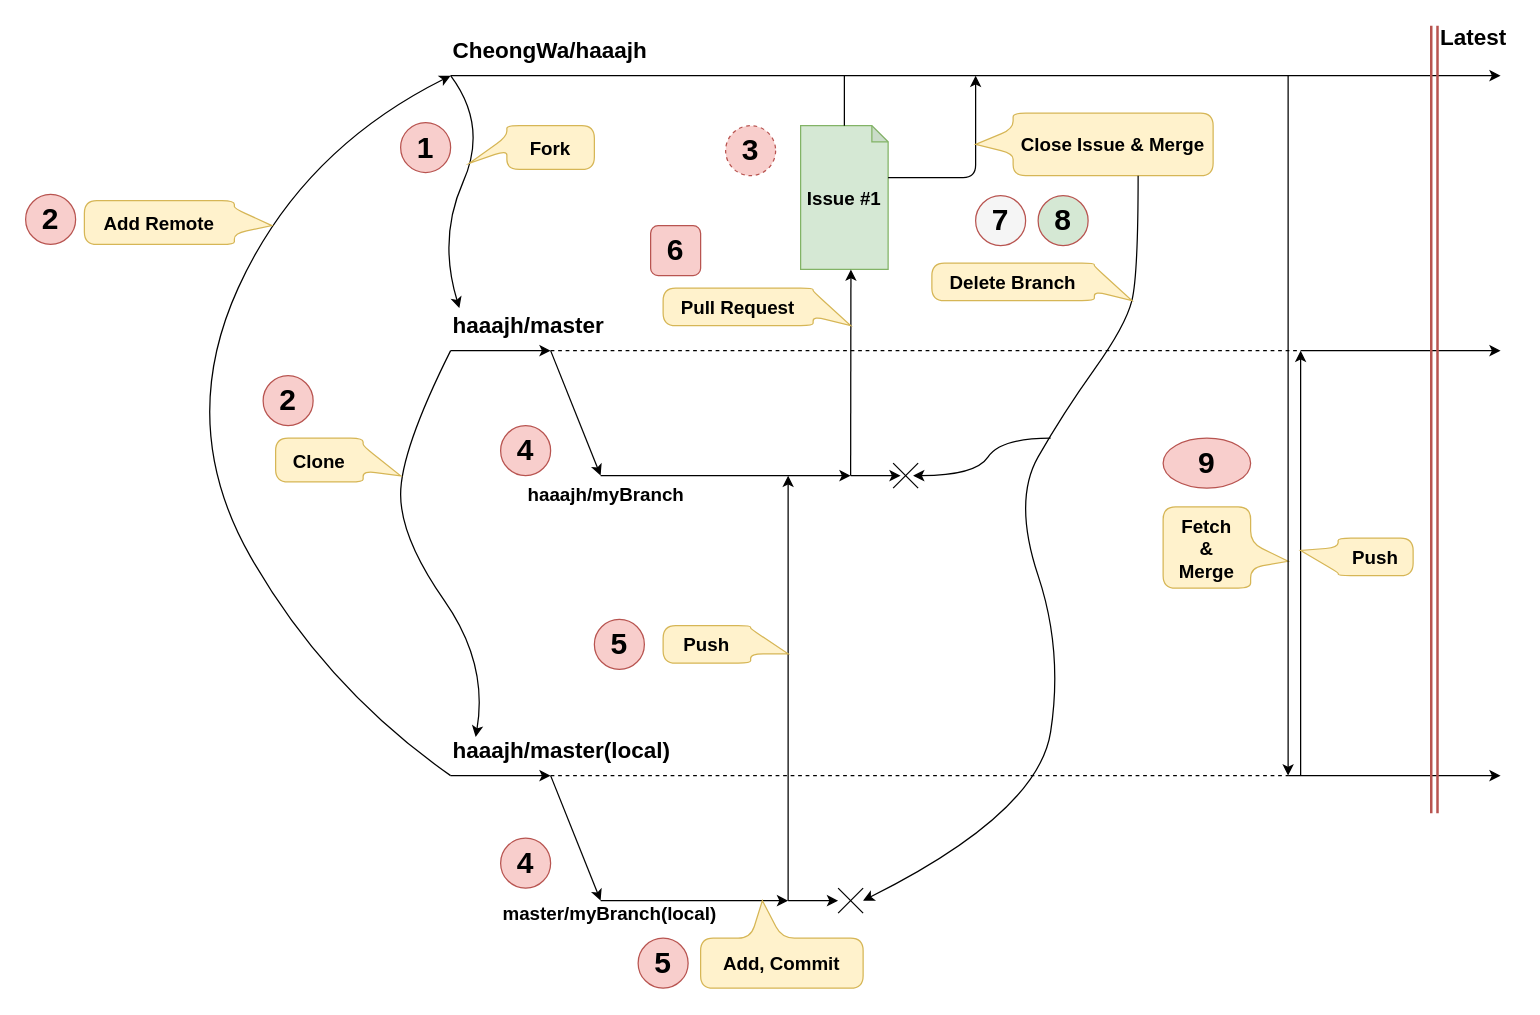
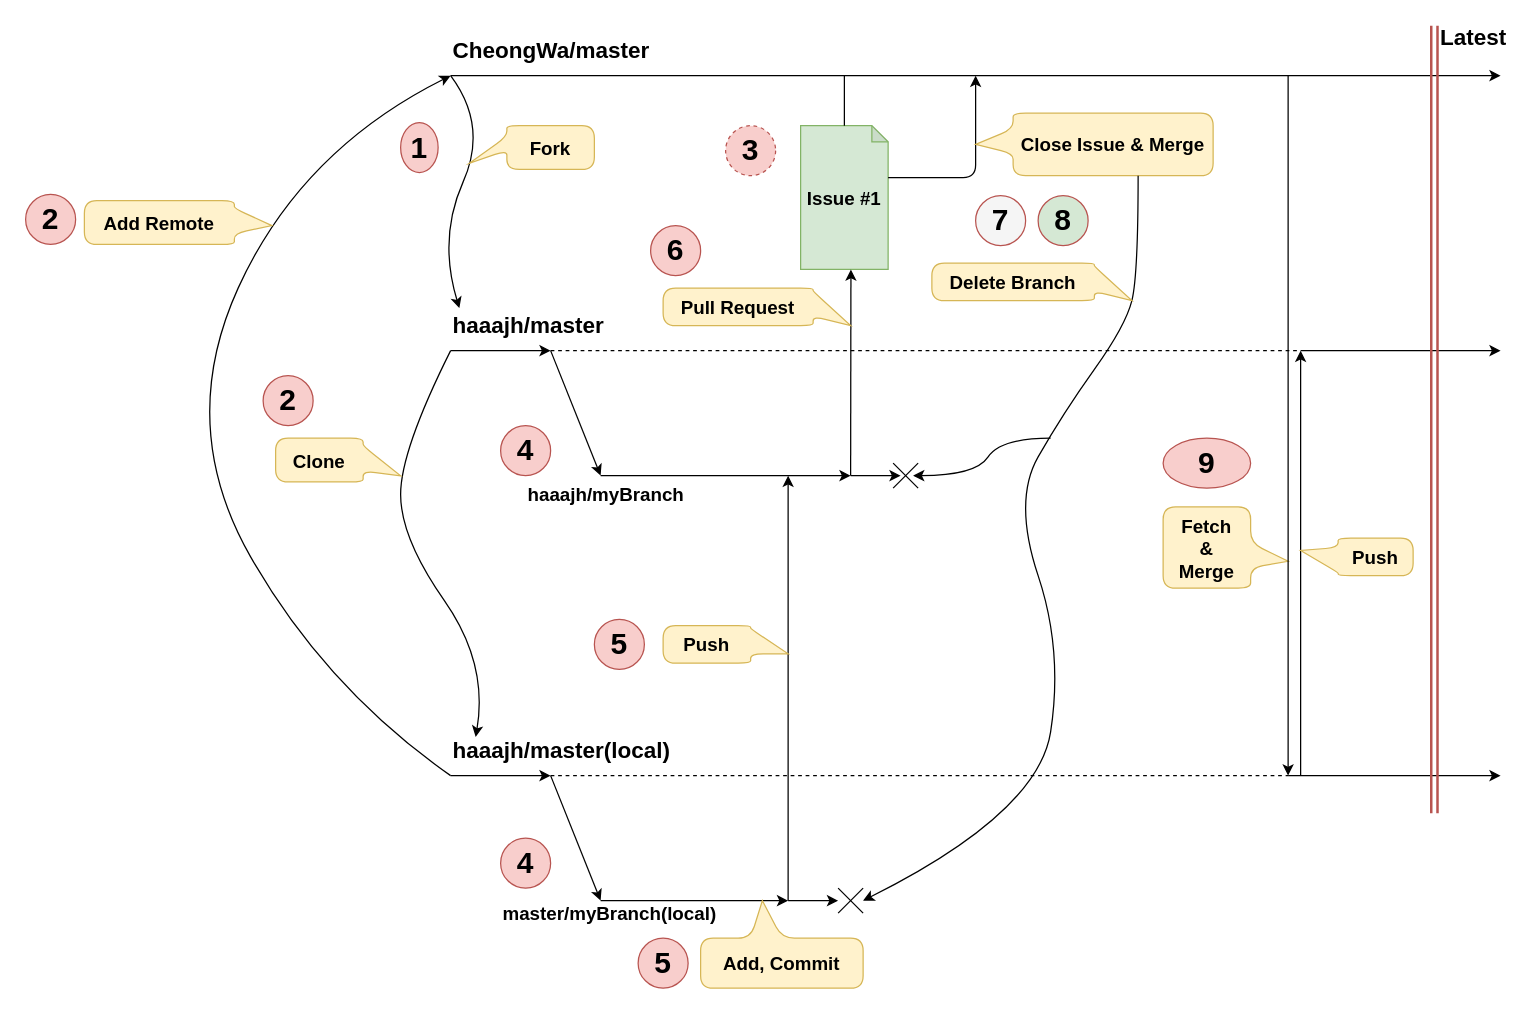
node "CheongWa/haaajh": label "CheongWa/haaajh" -> "CheongWa/master"
node "1": size 50x50 -> 38x50
node "6": shape rounded rectangle -> ellipse
